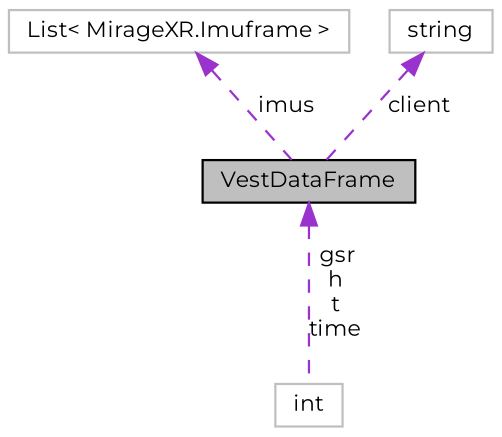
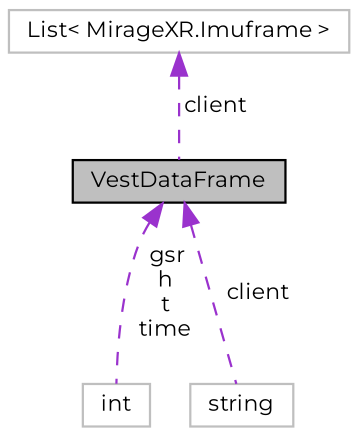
edge "VestDataFrame" -> "List< MirageXR.Imuframe >": label " imus" -> " client"
edge "VestDataFrame" -> "string": reversed
